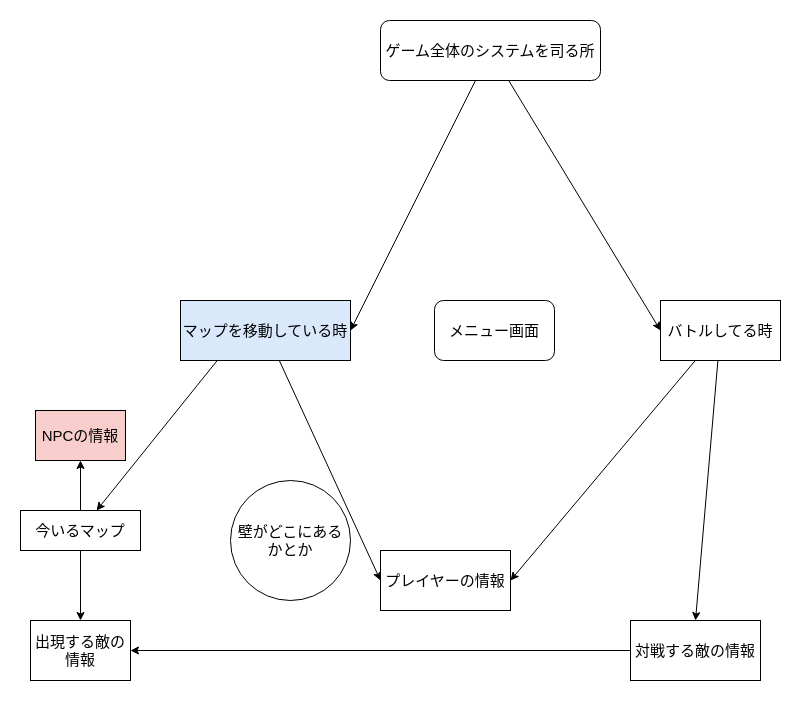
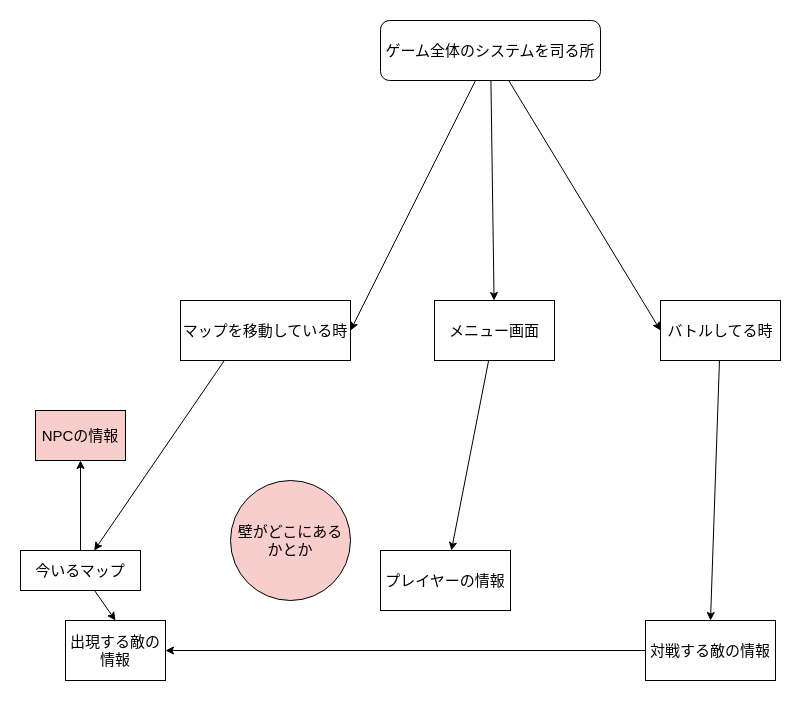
edge "ゲーム全体のシステムを司る所" -> "メニュー画面": added
node "マップを移動している時": fillcolor #dae8fc -> #ffffff
node "メニュー画面": shape rounded rectangle -> rectangle
edge "メニュー画面" -> "プレイヤーの情報": added
edge "マップを移動している時" -> "プレイヤーの情報": removed
edge "バトルしてる時" -> "プレイヤーの情報": removed
node "今いるマップ": moved (81, 531) -> (81, 571)
node "壁がどこにあるかとか": fillcolor #ffffff -> #f8cecc
node "出現する敵の情報": moved (81, 651) -> (116, 651)
node "対戦する敵の情報": moved (696, 651) -> (711, 651)
